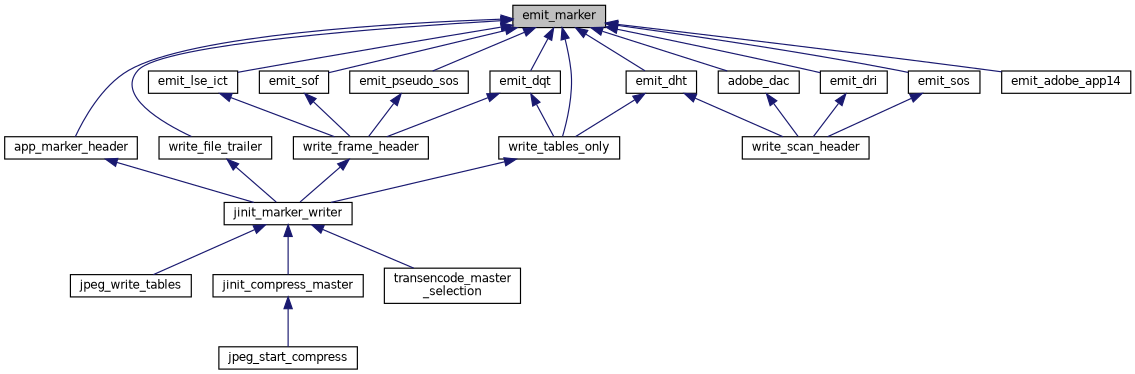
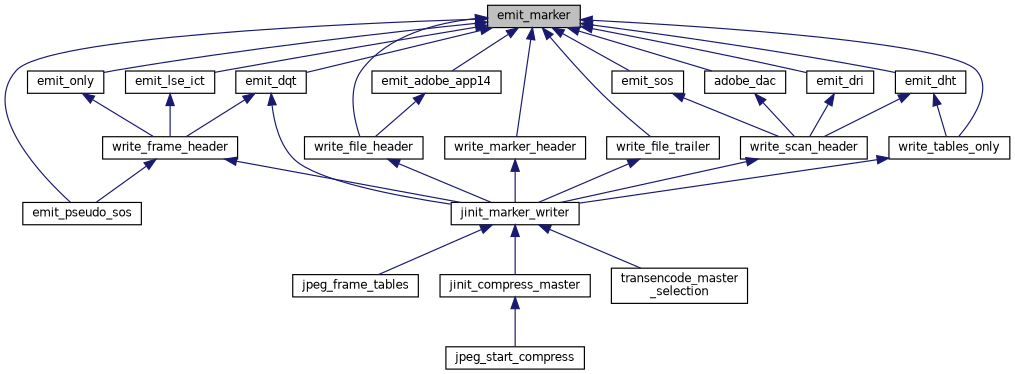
node "emit_sof": label "emit_sof" -> "emit_only"
edge "write_frame_header" -> "emit_pseudo_sos": reversed
edge "write_tables_only" -> "emit_dqt": now "jinit_marker_writer" -> "emit_dqt"
node "app_marker_header": label "app_marker_header" -> "write_marker_header"
node "write_file_header": added
edge "jinit_marker_writer" -> "write_scan_header": added
node "jpeg_write_tables": label "jpeg_write_tables" -> "jpeg_frame_tables"
